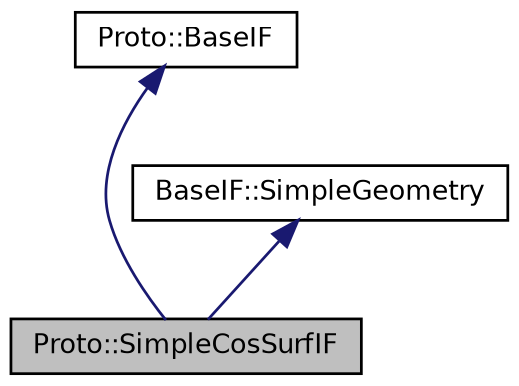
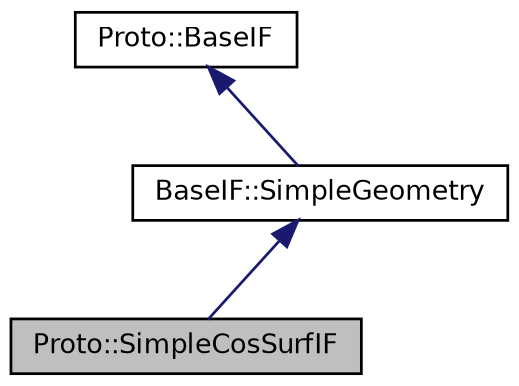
edge "Proto::SimpleCosSurfIF" -> "Proto::BaseIF": now "BaseIF::SimpleGeometry" -> "Proto::BaseIF"
